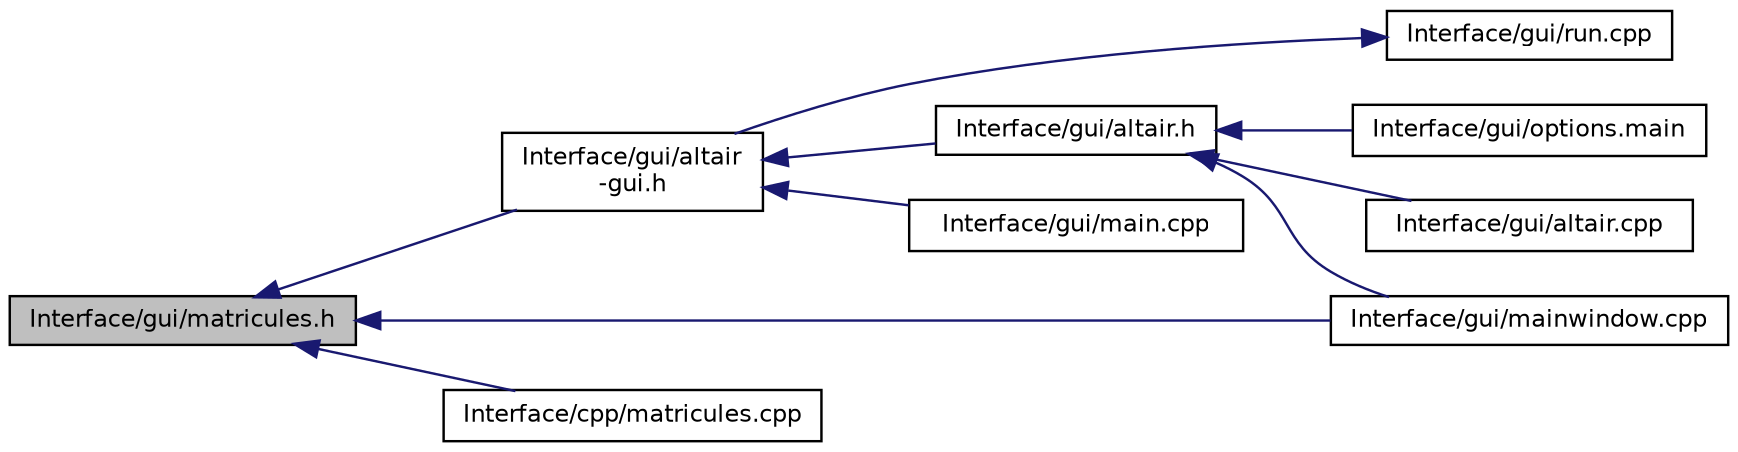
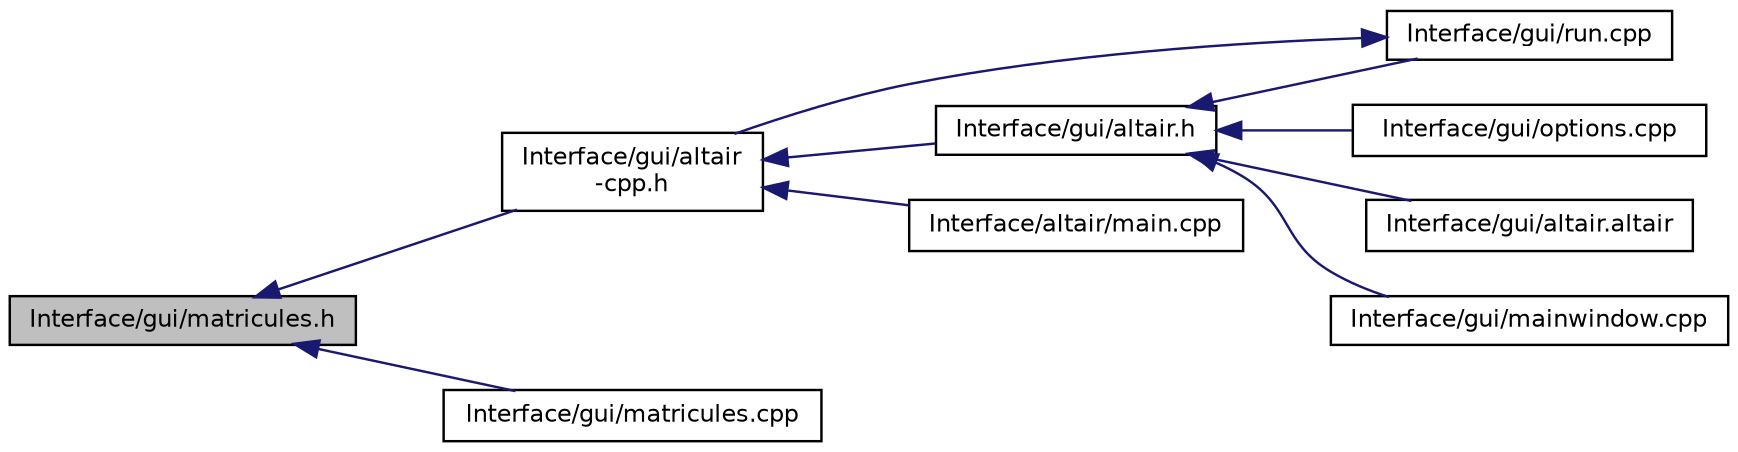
edge "Interface/gui/run.cpp" -> "Interface/gui/altair.h": added
node "Interface/gui/options.main": label "Interface/gui/options.main" -> "Interface/gui/options.cpp"
node "Interface/gui/altair -gui.h": label "Interface/gui/altair -gui.h" -> "Interface/gui/altair -cpp.h"
node "Interface/gui/main.cpp": label "Interface/gui/main.cpp" -> "Interface/altair/main.cpp"
node "Interface/gui/altair.cpp": label "Interface/gui/altair.cpp" -> "Interface/gui/altair.altair"
edge "Interface/gui/mainwindow.cpp" -> "Interface/gui/matricules.h": removed
node "Interface/cpp/matricules.cpp": label "Interface/cpp/matricules.cpp" -> "Interface/gui/matricules.cpp"
